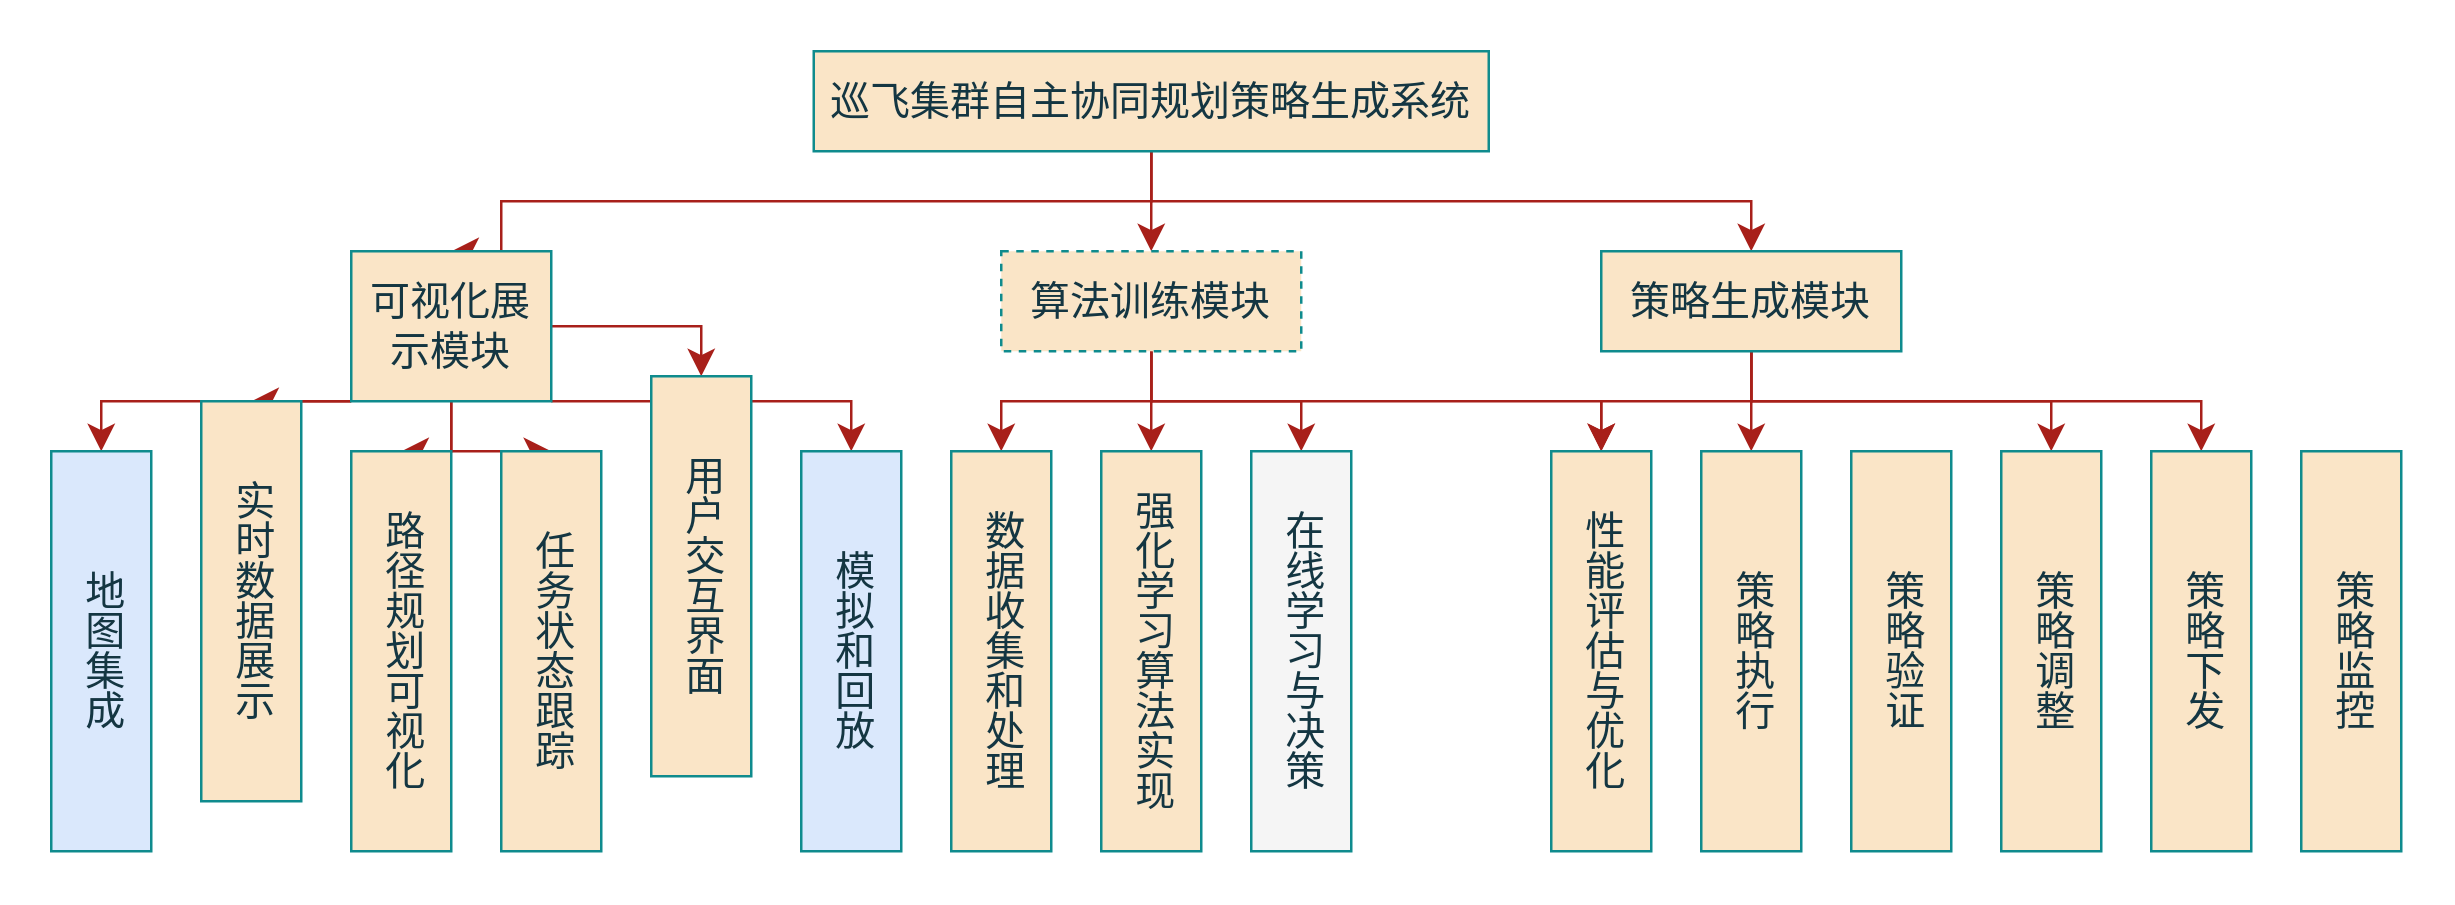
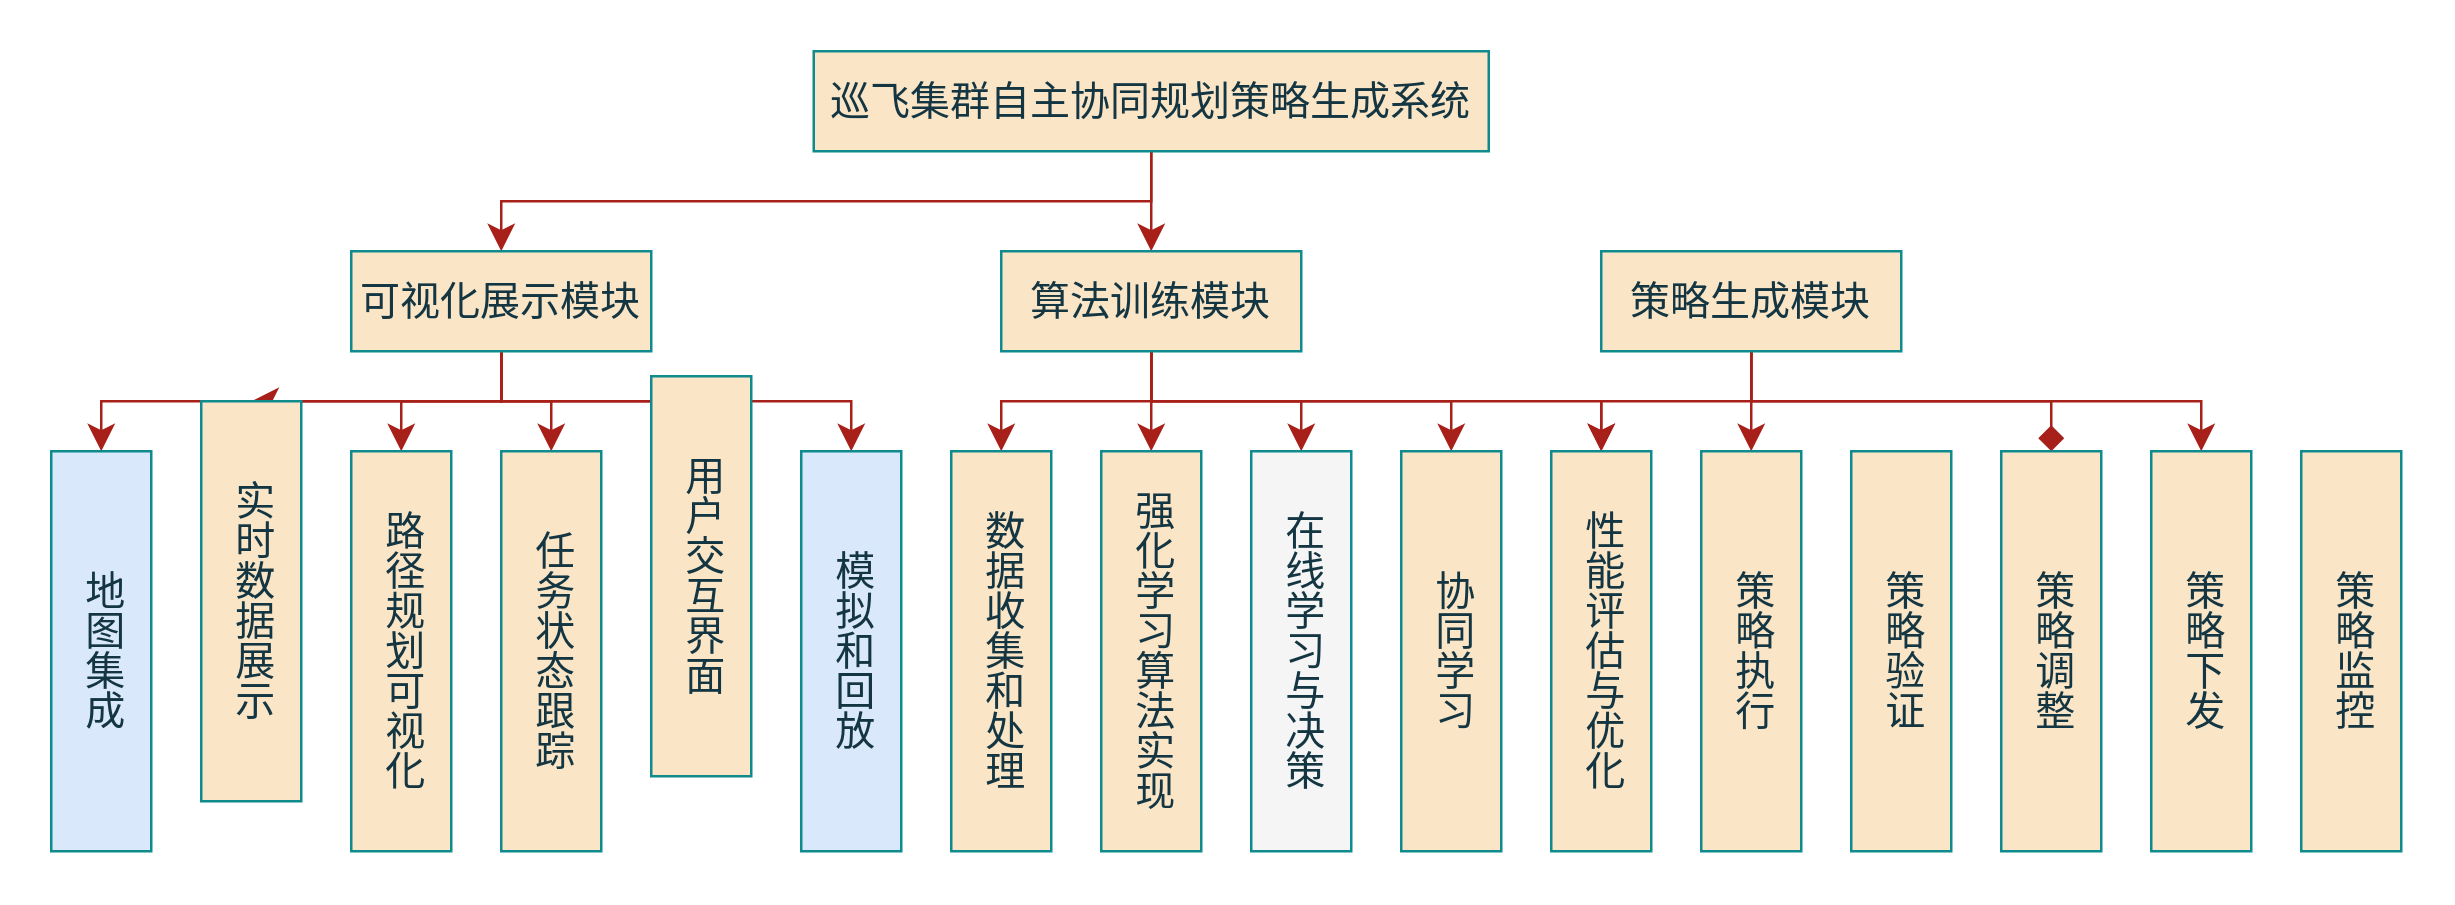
edge "巡飞集群自主协同规划策略生成系统" -> "策略生成模块": removed
node "算法训练模块": style dashed -> solid
node "可视化展示模块": size 200x150 -> 300x100
edge "算法训练模块" -> "协同学习": added
edge "策略生成模块" -> "策略调整": arrowhead classic -> diamond
node "协同学习": added
